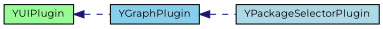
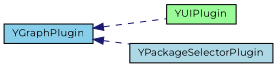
edge "YGraphPlugin" -> "YUIPlugin": reversed
